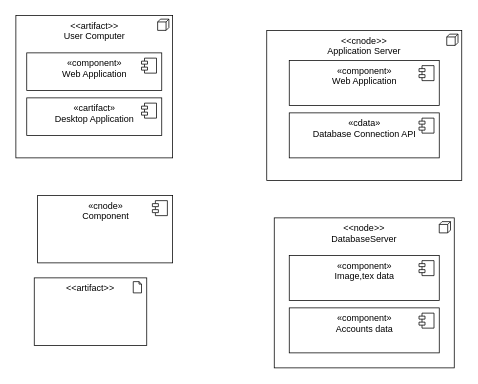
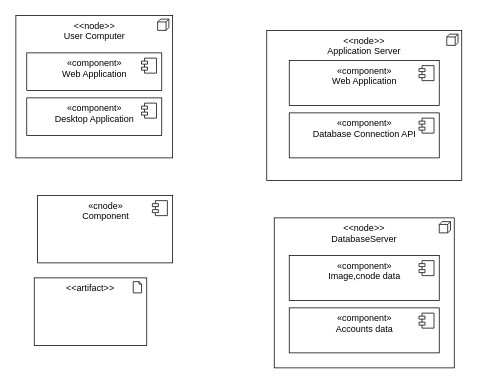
node "<<artifact>> User Computer": label "<<artifact>> User Computer" -> "<<node>> User Computer"
node "<<cnode>> Application Server": label "<<cnode>> Application Server" -> "<<node>> Application Server"
node "«cartifact» Desktop Application": label "«cartifact» Desktop Application" -> "«component» Desktop Application"
node "«cdata» Database Connection API": label "«cdata» Database Connection API" -> "«component» Database Connection API"
node "«component» Image,tex data": label "«component» Image,tex data" -> "«component» Image,cnode data"
